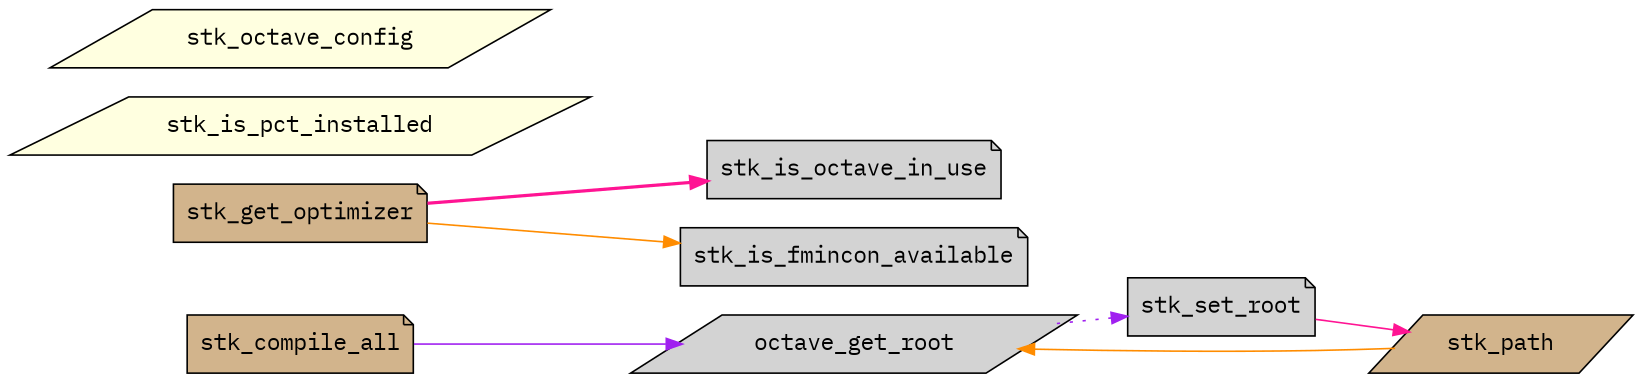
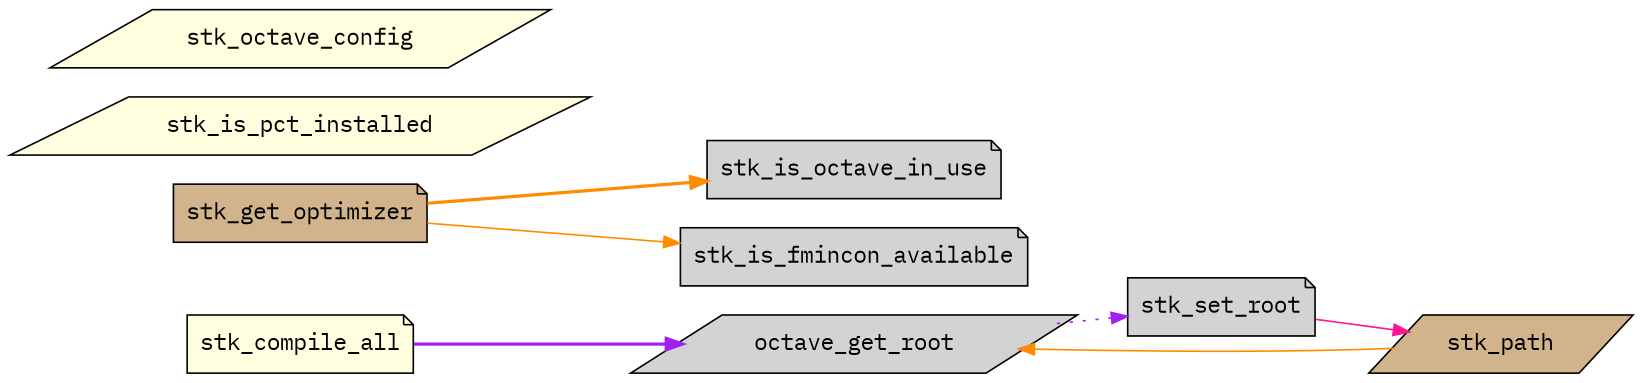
edge "stk_get_optimizer" -> "stk_is_octave_in_use": color deeppink -> darkorange
node "stk_compile_all": fillcolor tan -> lightyellow
edge "stk_compile_all" -> "octave_get_root": style solid -> bold
